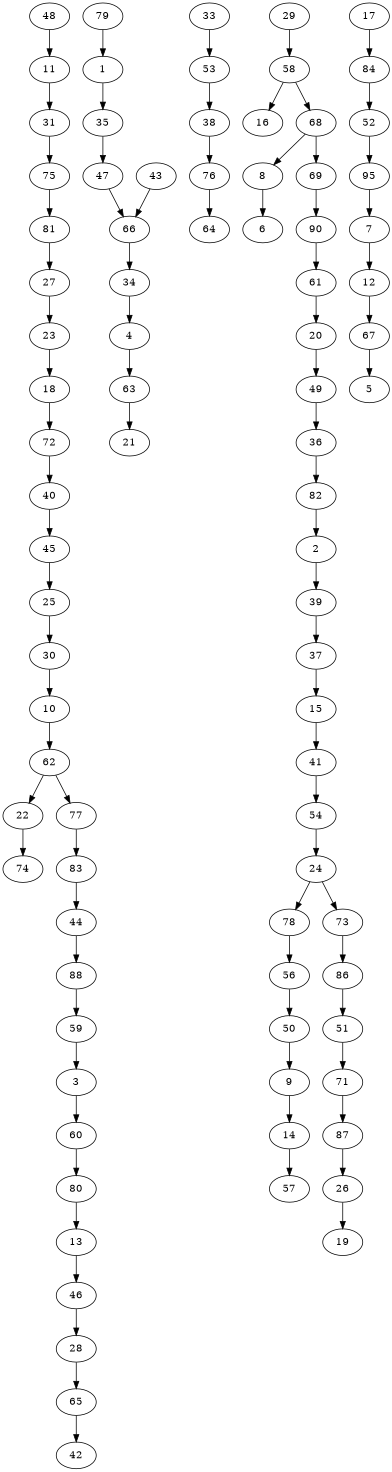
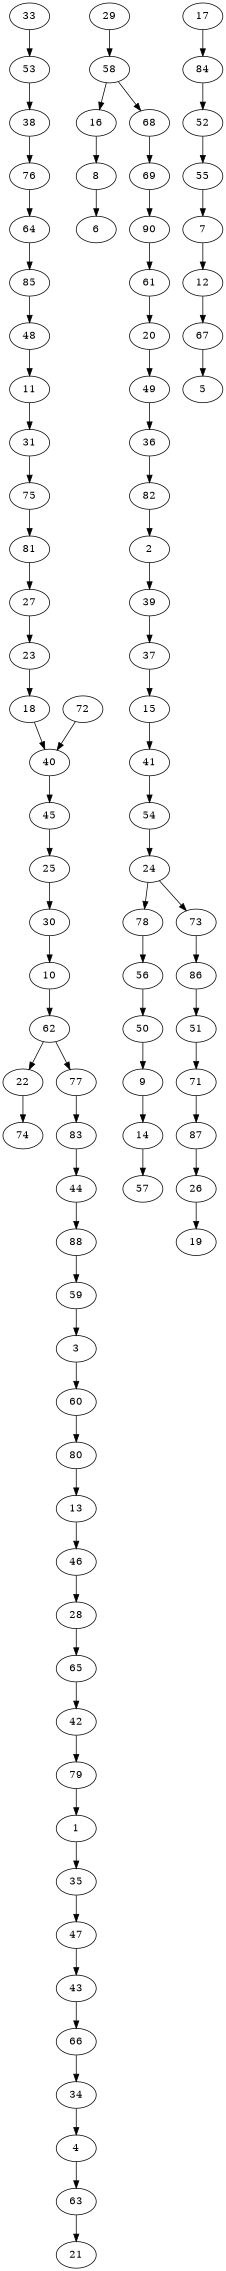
edge "68" -> "8": now "16" -> "8"
node "95": label "95" -> "55"
edge "47" -> "66": now "47" -> "43"
node "85": added
edge "18" -> "72": now "18" -> "40"
edge "42" -> "79": added
